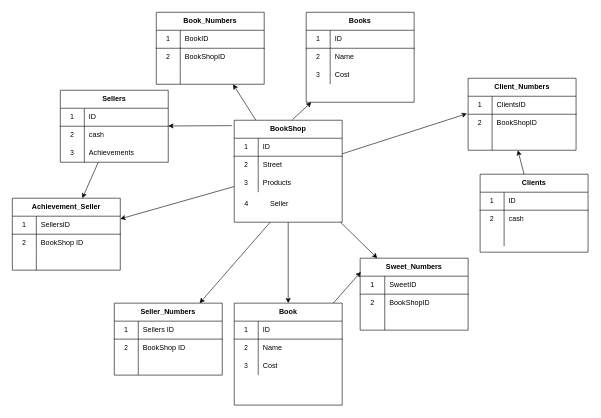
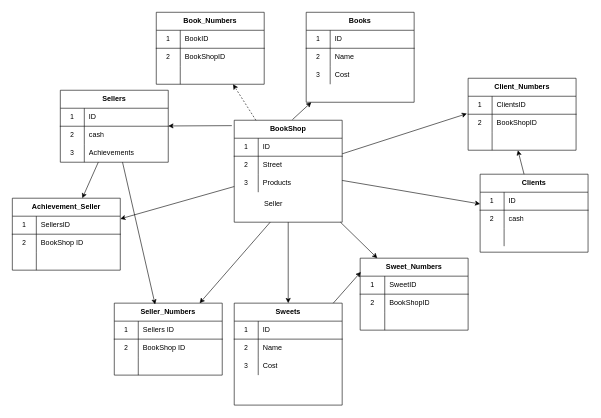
edge "BookShop" -> "Book_Numbers": style solid -> dashed
edge "BookShop" -> "Clients": added
node "4": removed
node "Seller": moved (279, 204) -> (273, 204)
edge "Sellers" -> "Seller_Numbers": added
node "Book": label "Book" -> "Sweets"
